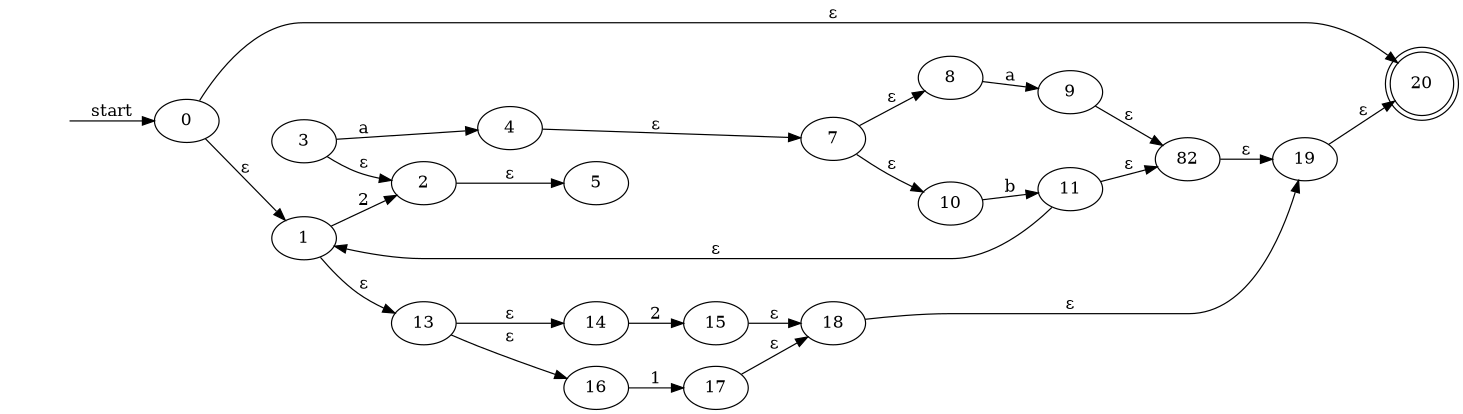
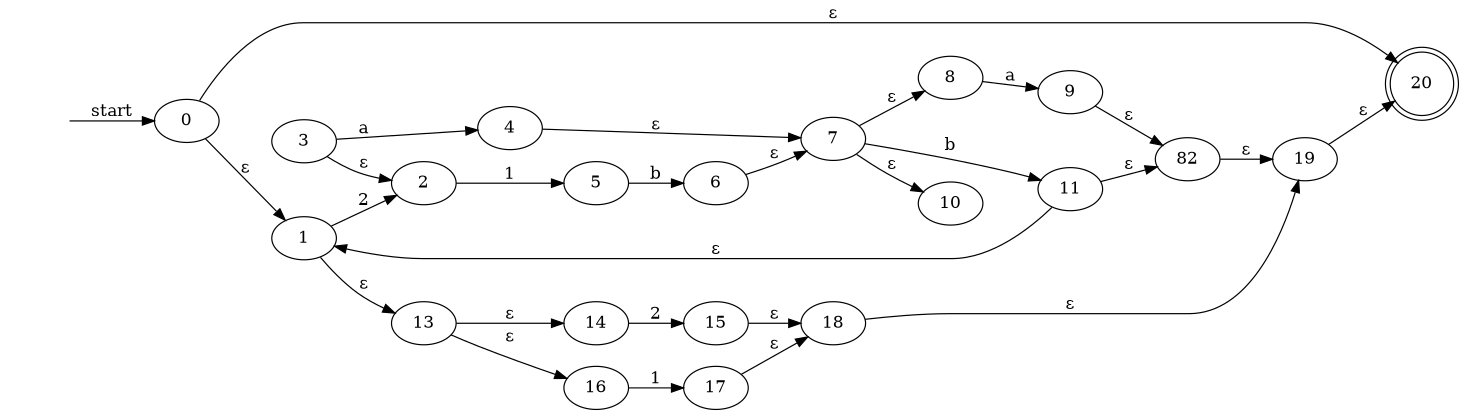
edge "2" -> "5": label "ε" -> "1"
node "6": added
edge "10" -> "11": now "7" -> "11"
